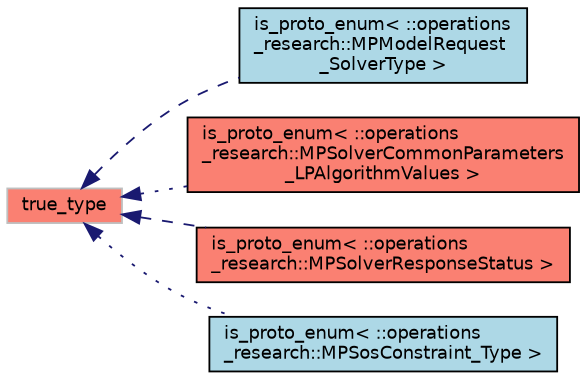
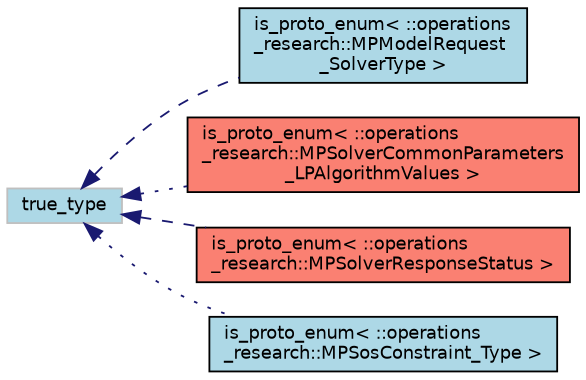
node "true_type": fillcolor salmon -> lightblue
